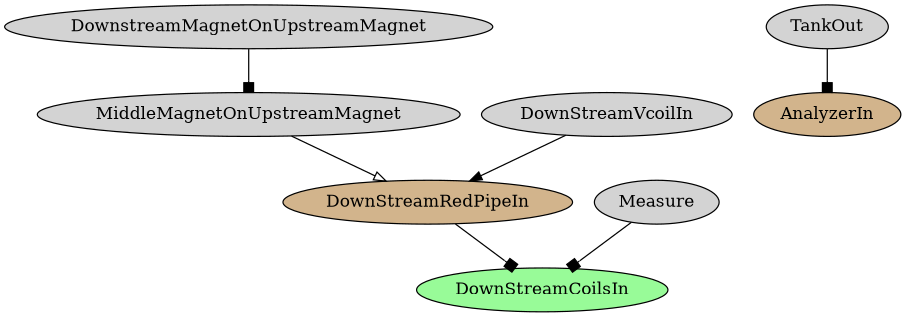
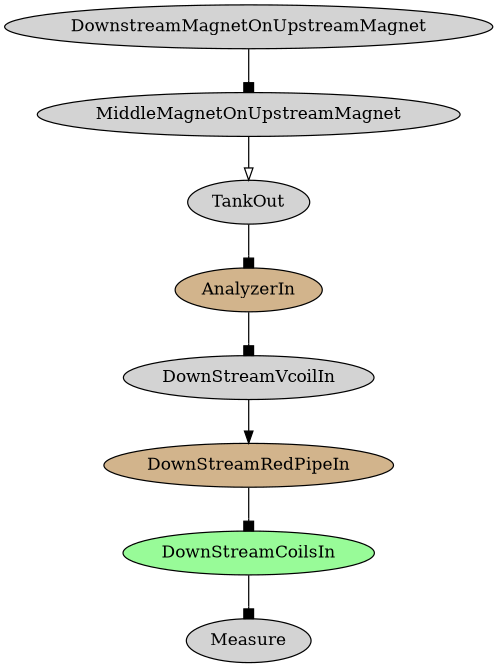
edge "MiddleMagnetOnUpstreamMagnet" -> "DownStreamRedPipeIn": now "MiddleMagnetOnUpstreamMagnet" -> "TankOut"
edge "Measure" -> "DownStreamCoilsIn": reversed
edge "AnalyzerIn" -> "DownStreamVcoilIn": added
